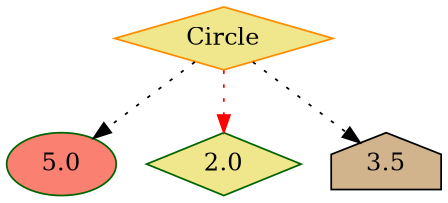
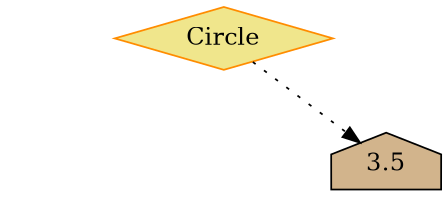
node "5.0": removed
node "2.0": removed
